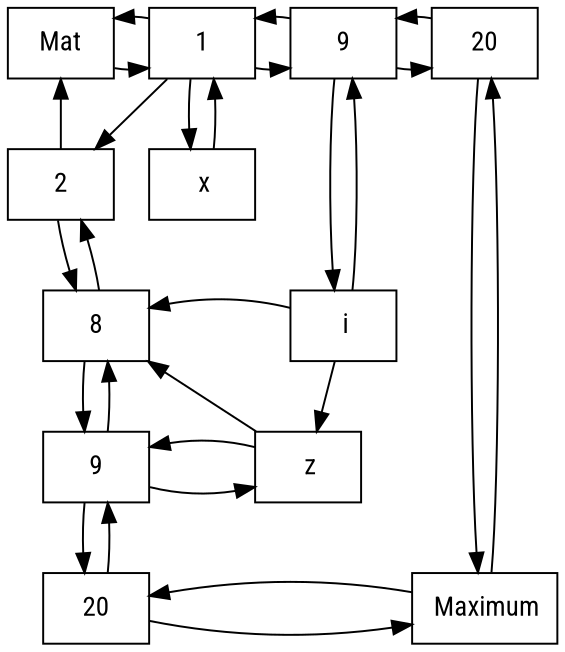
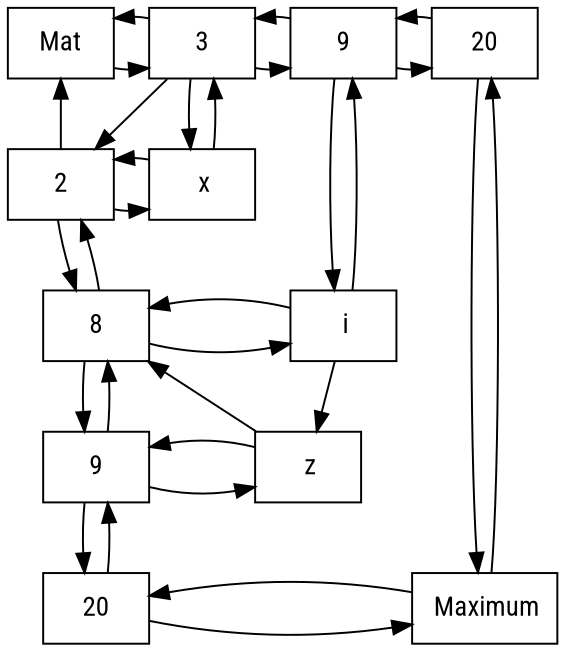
node "1": label "1" -> "3"
edge "x" -> "2": added
edge "2" -> "x": added
edge "8" -> "i": added
